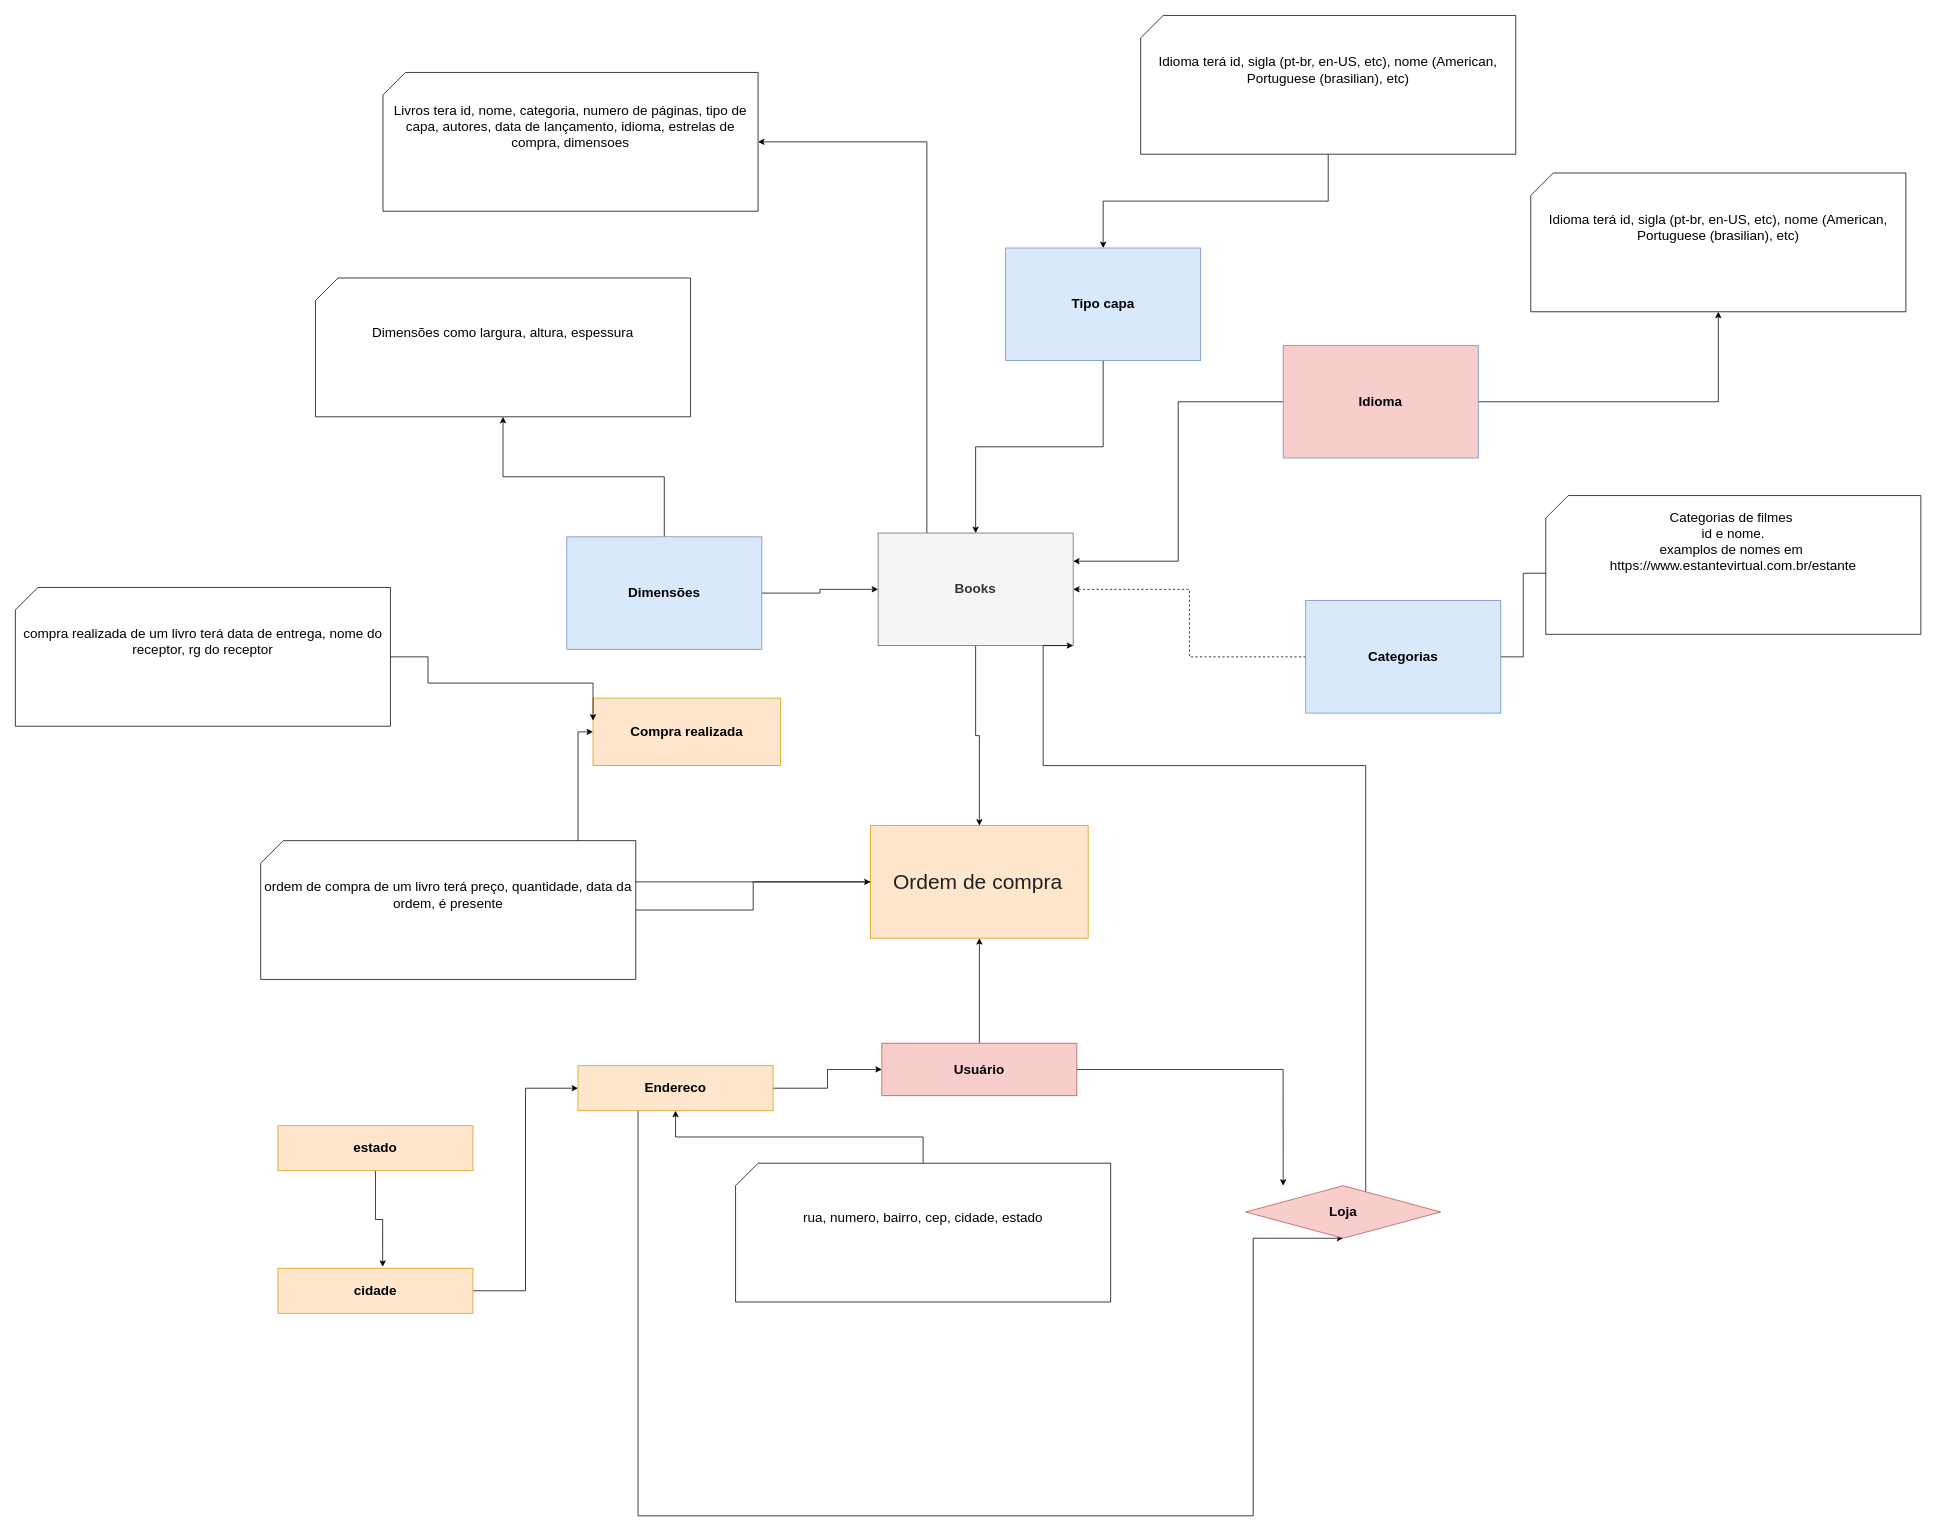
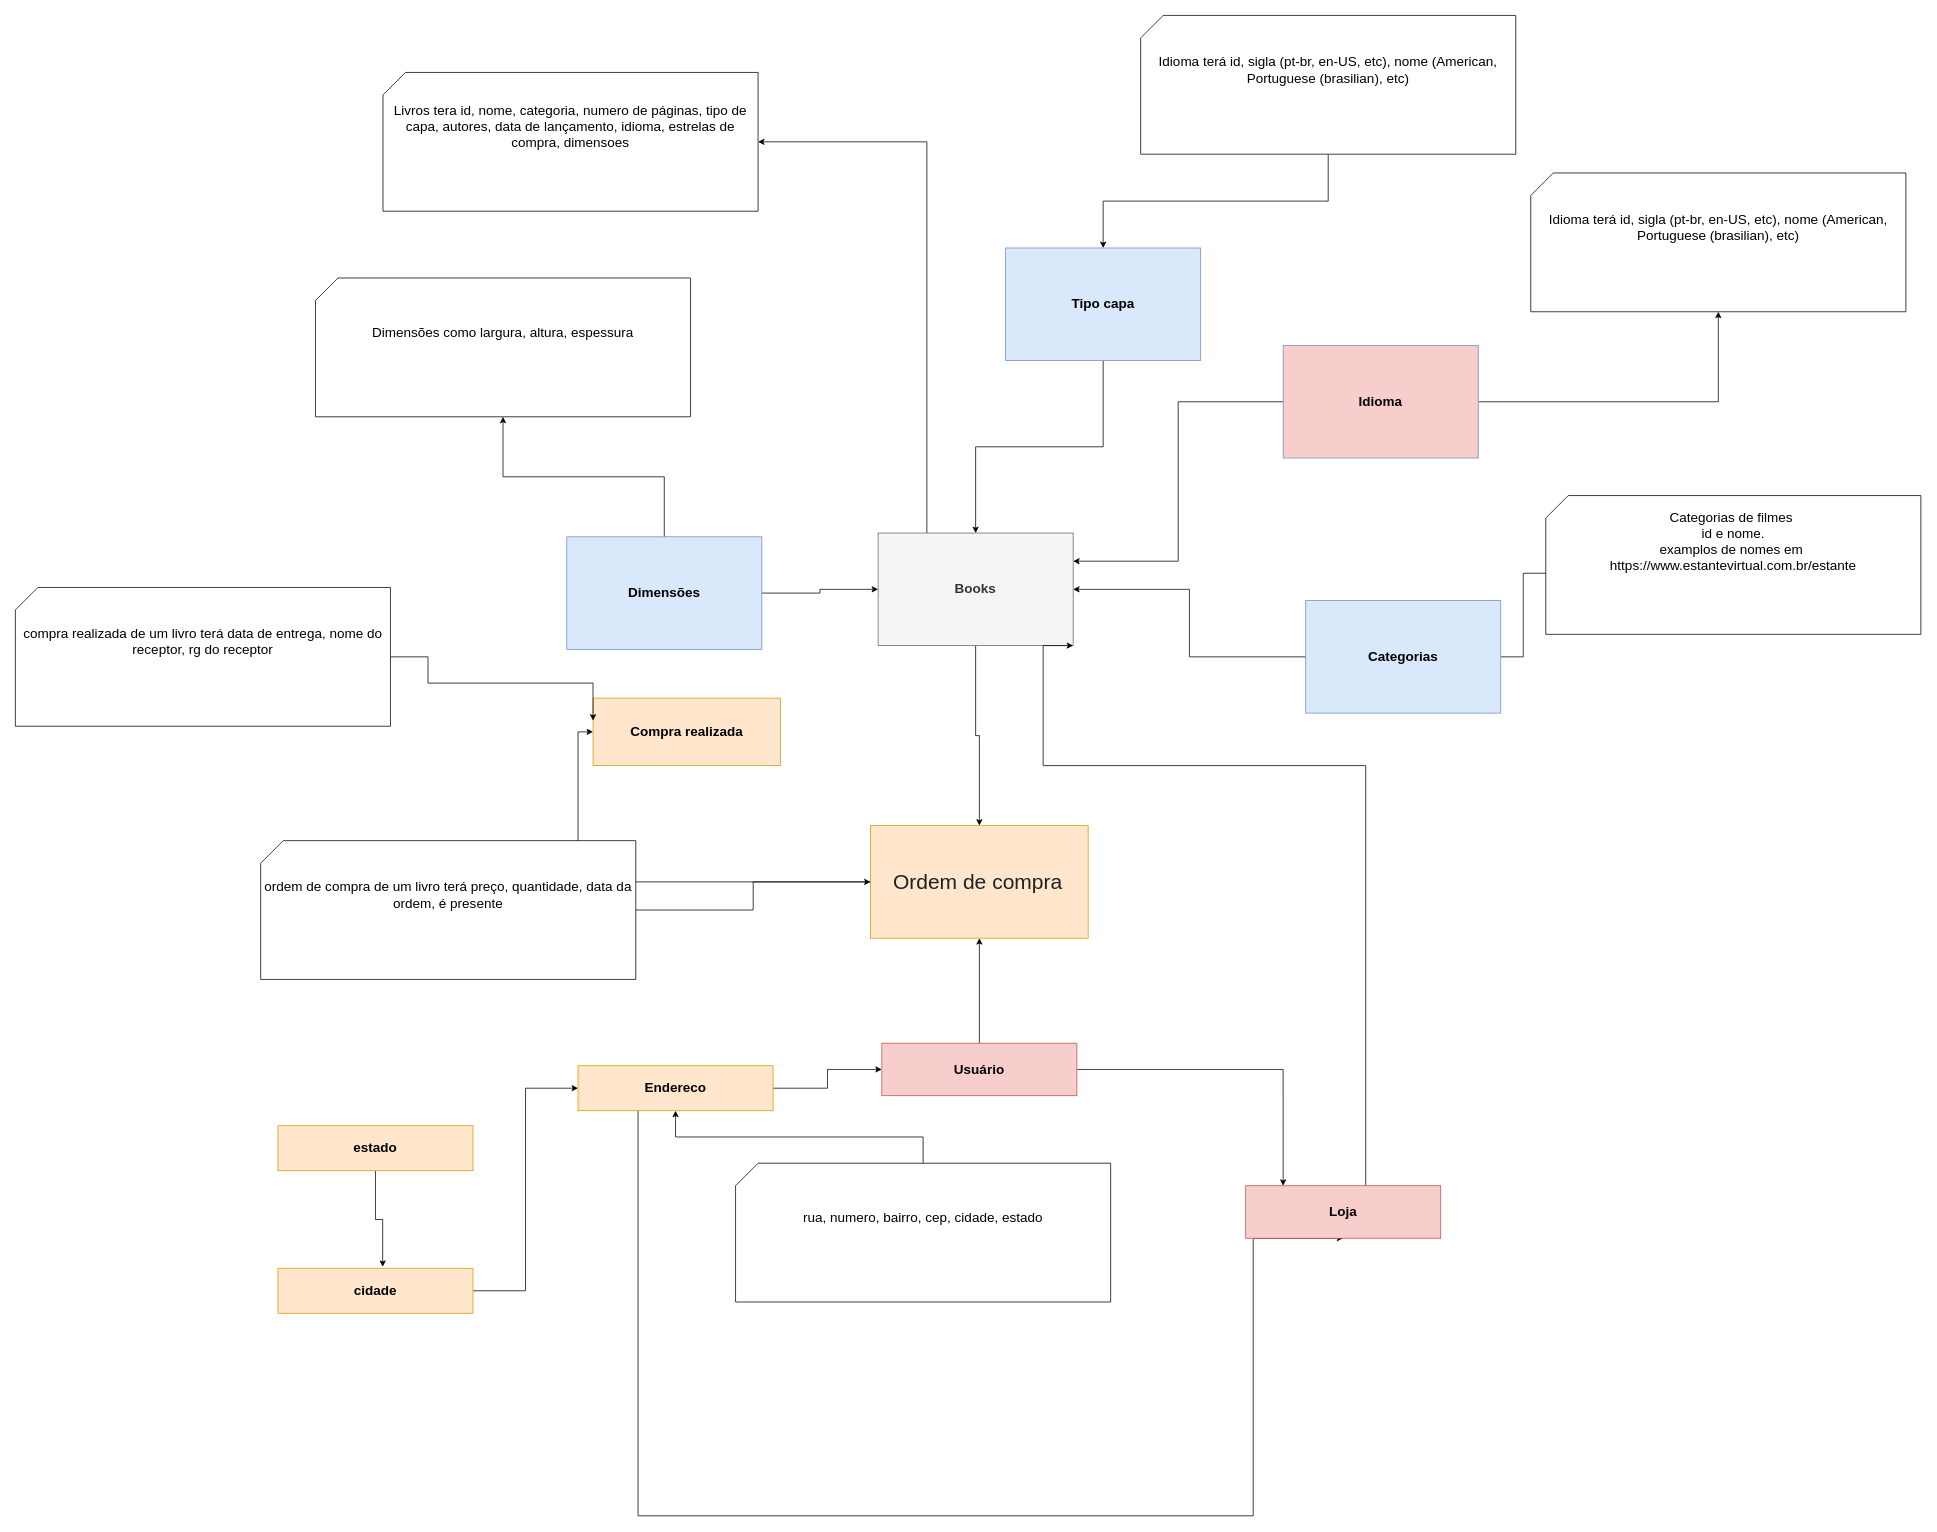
edge "Categorias" -> "Books": style dashed -> solid
node "Loja": shape diamond -> rectangle
